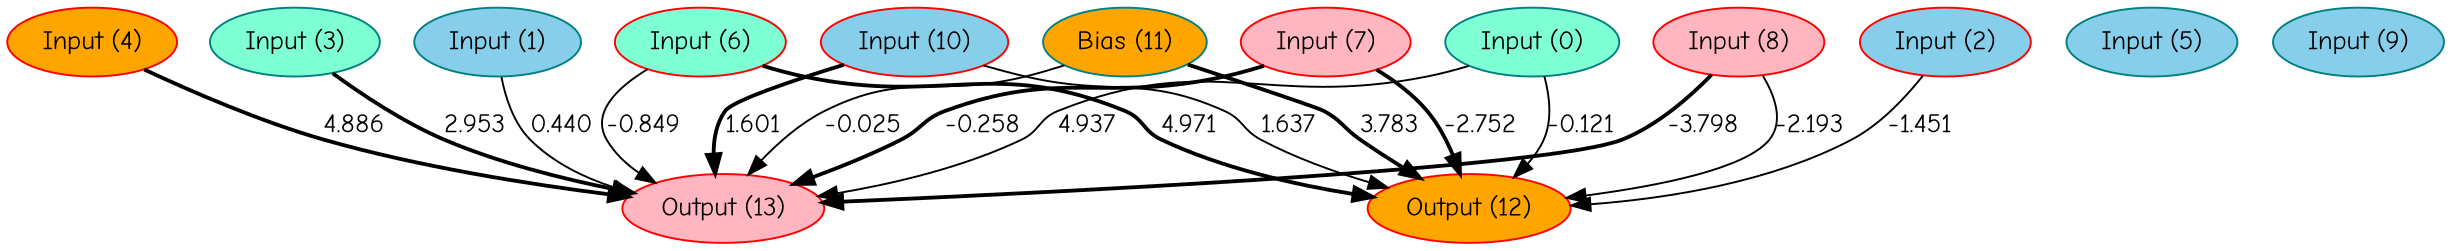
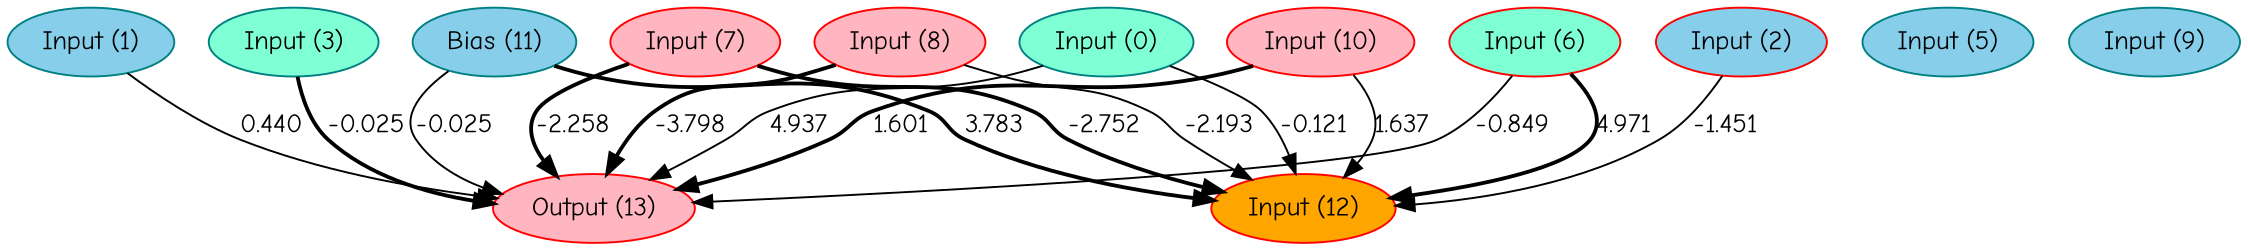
node "Input (4)": removed
node "Input (10)": fillcolor skyblue -> lightpink
node "Bias (11)": fillcolor orange -> skyblue
edge "Input (3)" -> "Output (13)": label "2.953" -> "-0.025"
edge "Input (7)" -> "Output (13)": label "-0.258" -> "-2.258"
node "Output (12)": label "Output (12)" -> "Input (12)"
